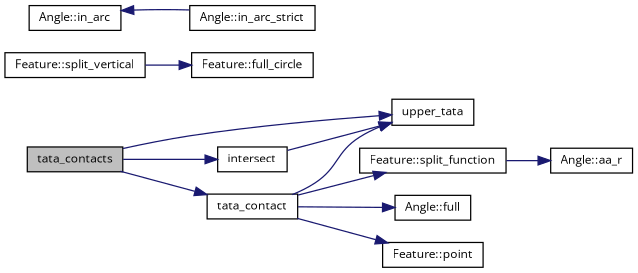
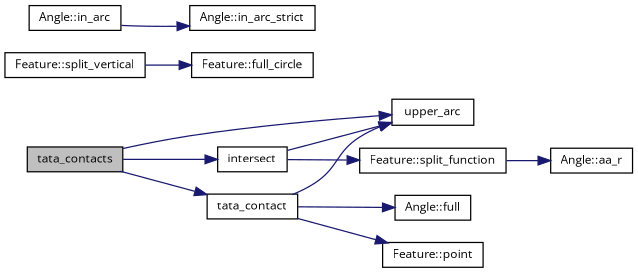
edge "Angle::in_arc_strict" -> "Angle::in_arc": reversed
node "upper_tata": label "upper_tata" -> "upper_arc"
edge "tata_contact" -> "Feature::split_function": now "intersect" -> "Feature::split_function"
